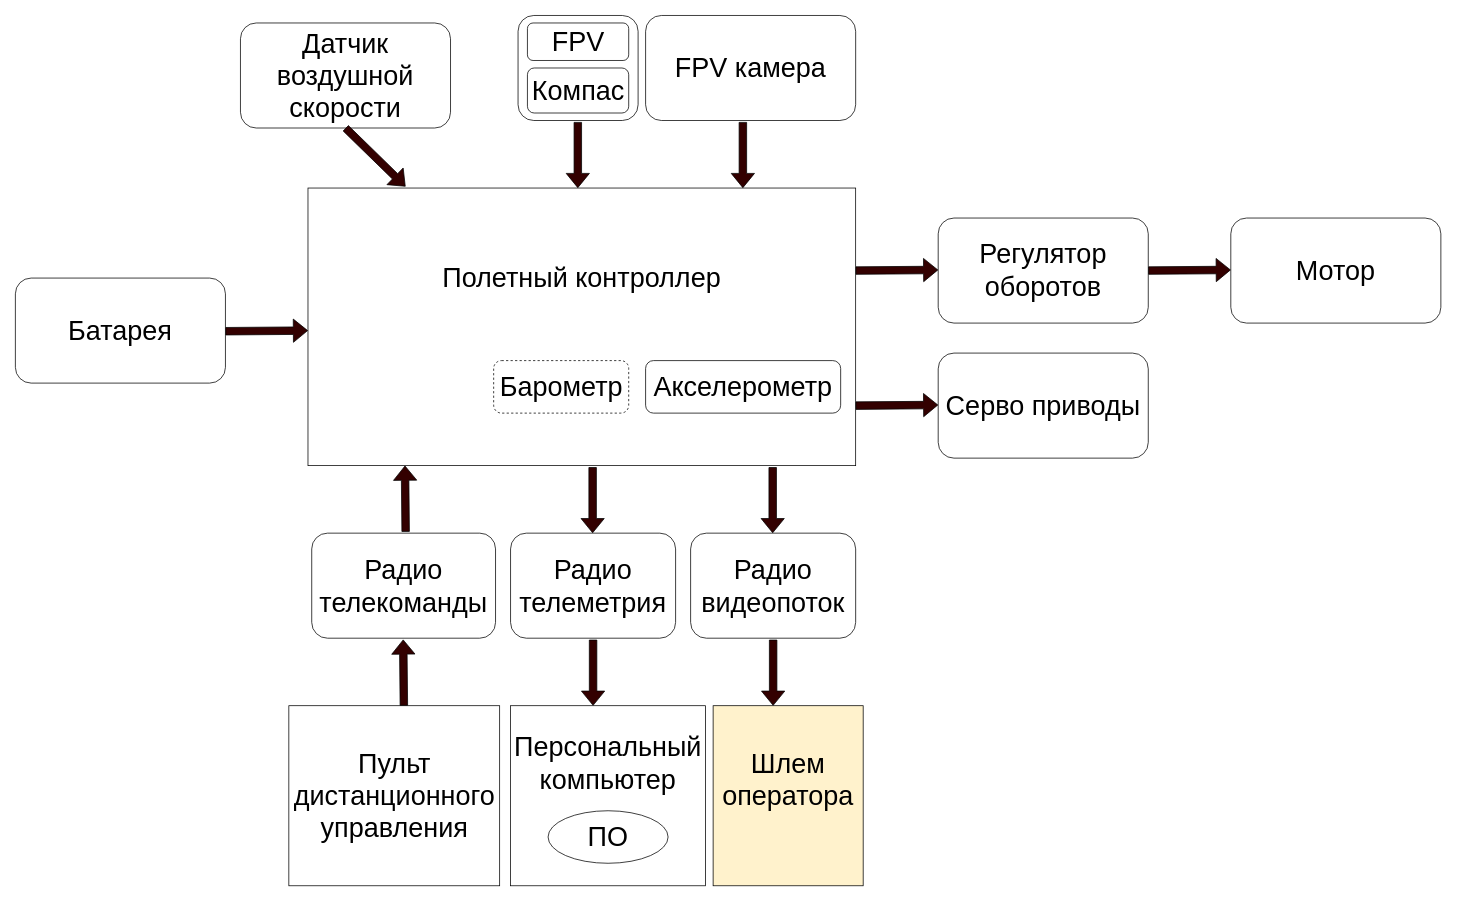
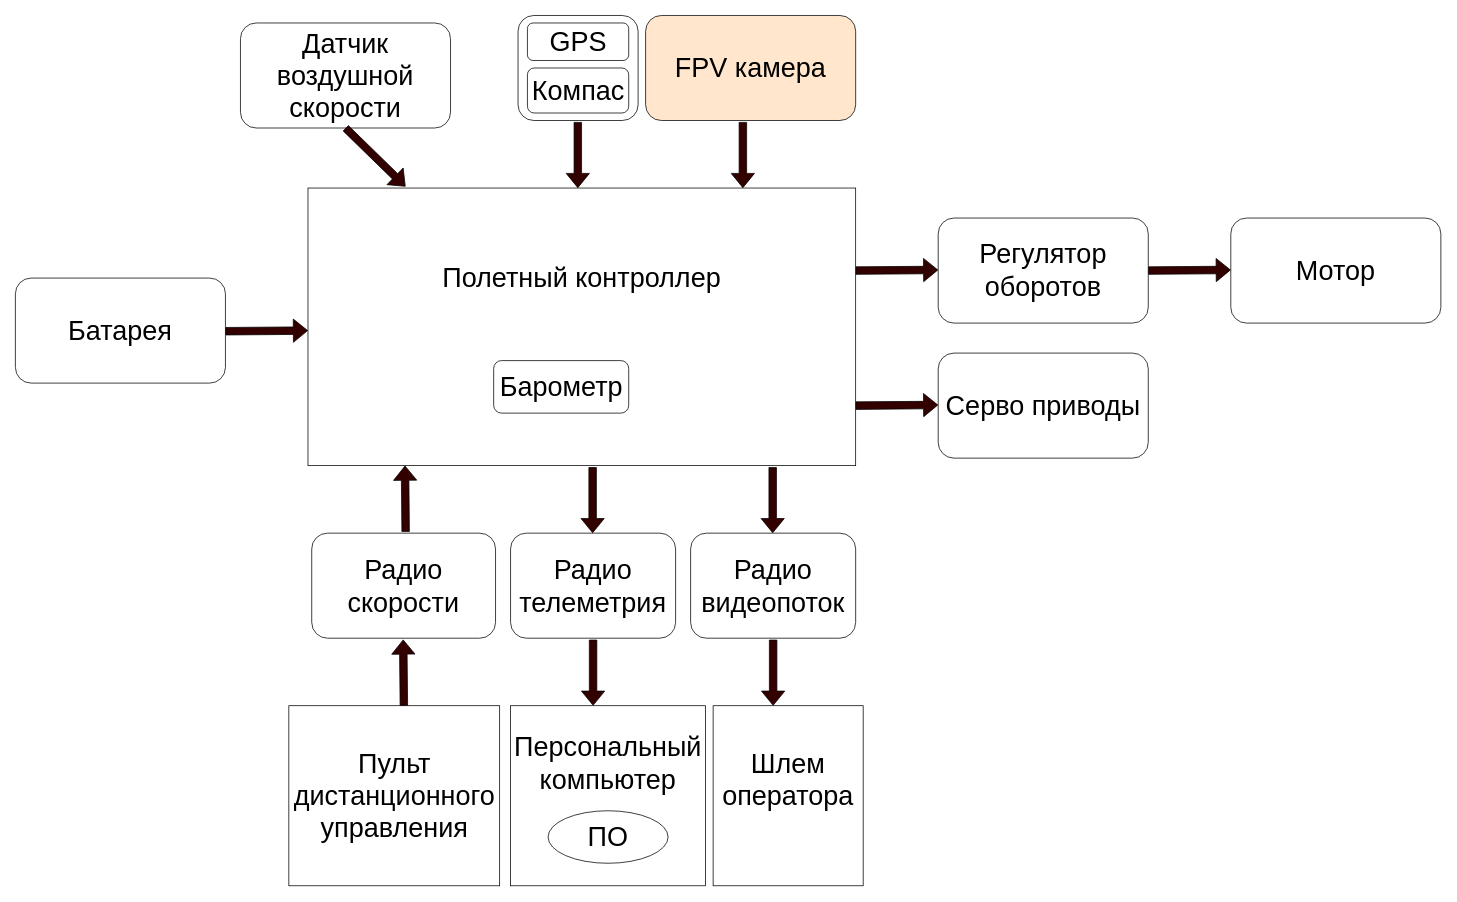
node "FPV": label "FPV" -> "GPS"
node "FPV камера": fillcolor #ffffff -> #ffe6cc
node "Барометр": style dashed -> solid
node "Акселерометр": removed
node "Радио телекоманды": label "Радио телекоманды" -> "Радио скорости"
node "Шлем оператора": fillcolor #fff2cc -> #ffffff
